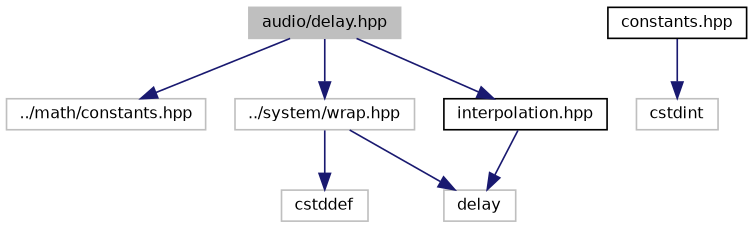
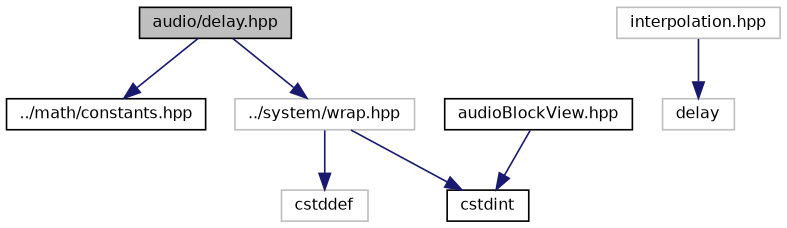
node "audio/delay.hpp": color grey75 -> black
node "constants.hpp": label "constants.hpp" -> "audioBlockView.hpp"
edge "audio/delay.hpp" -> "interpolation.hpp": removed
node "../math/constants.hpp": color grey75 -> black
node "interpolation.hpp": color black -> grey75
node "cstdint": color grey75 -> black
edge "../system/wrap.hpp" -> "delay": now "../system/wrap.hpp" -> "cstdint"
